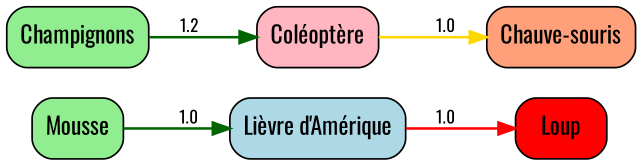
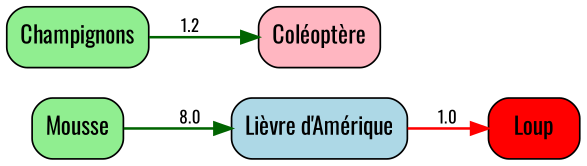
node "Chauve-souris": removed
edge "Mousse" -> "Lièvre d'Amérique": label "1.0" -> "8.0"
